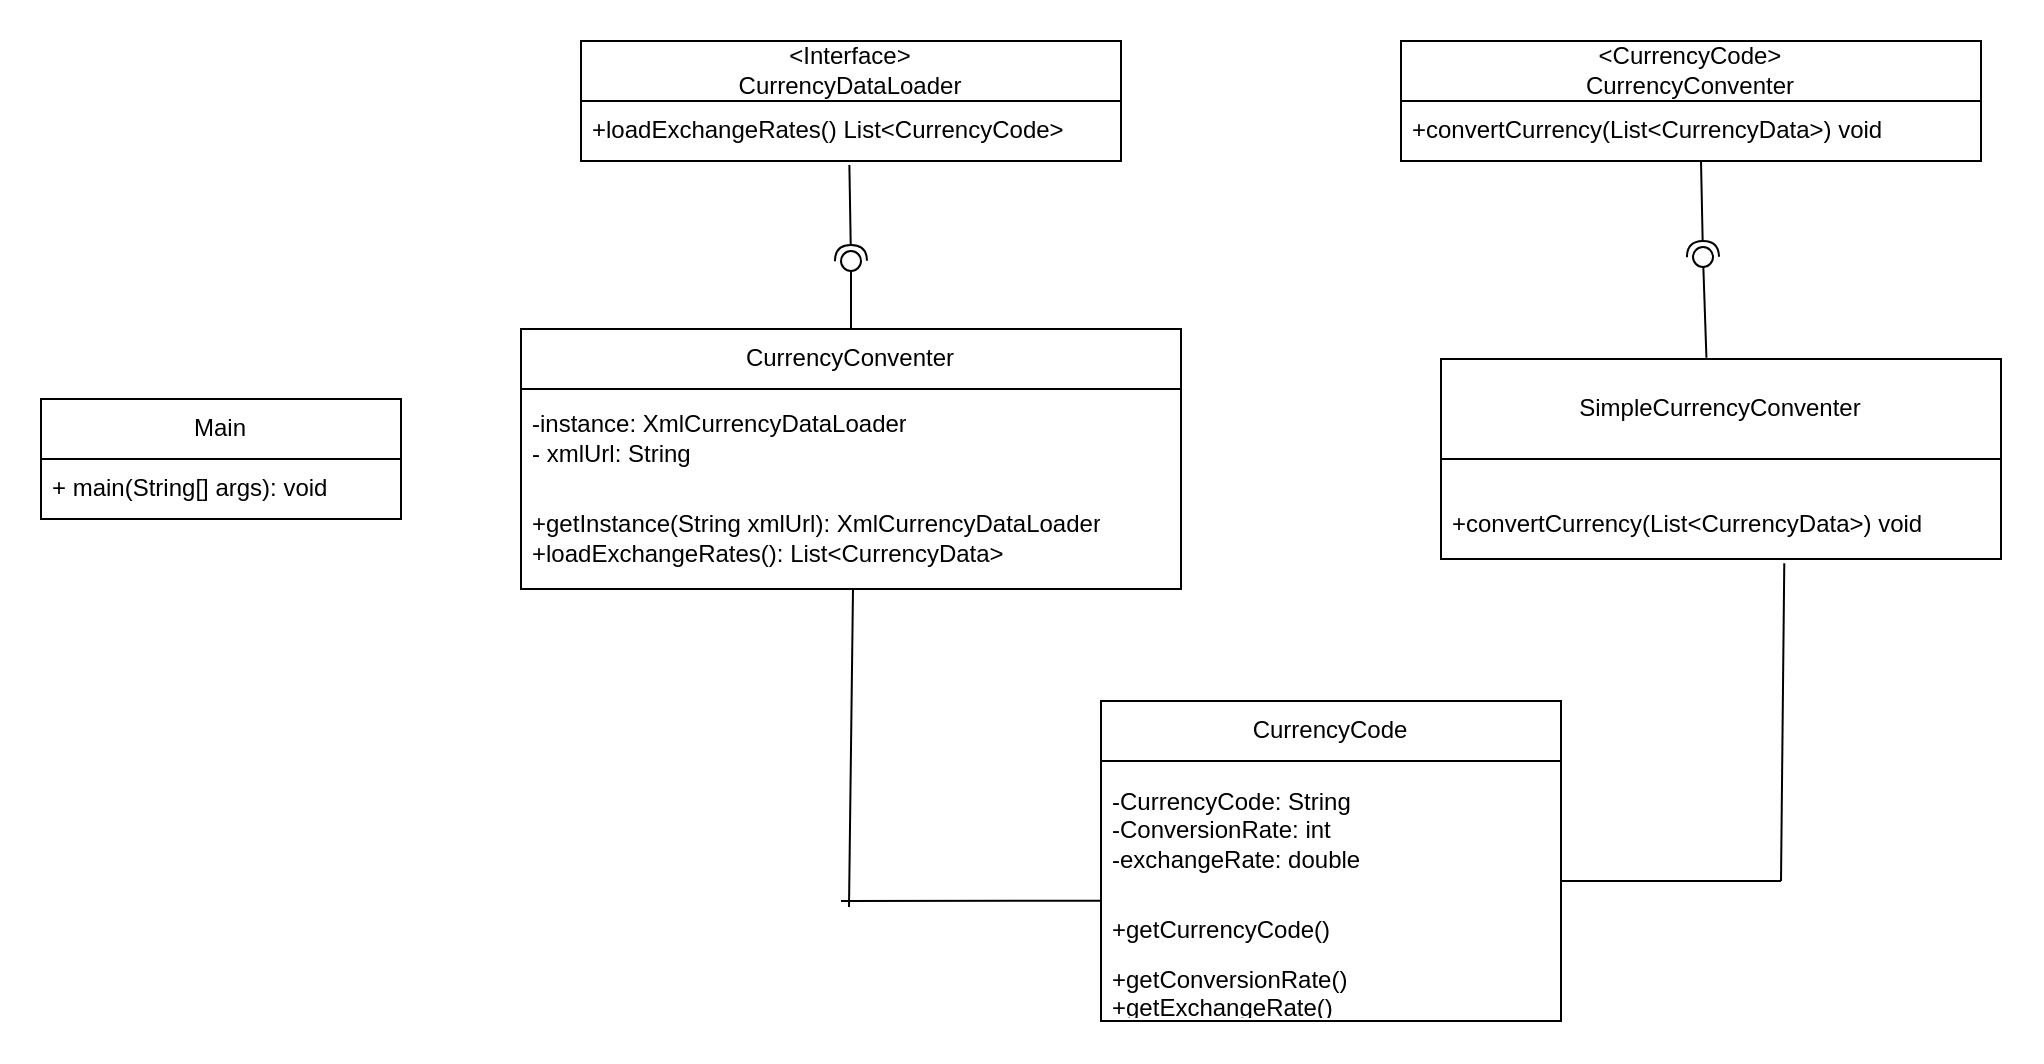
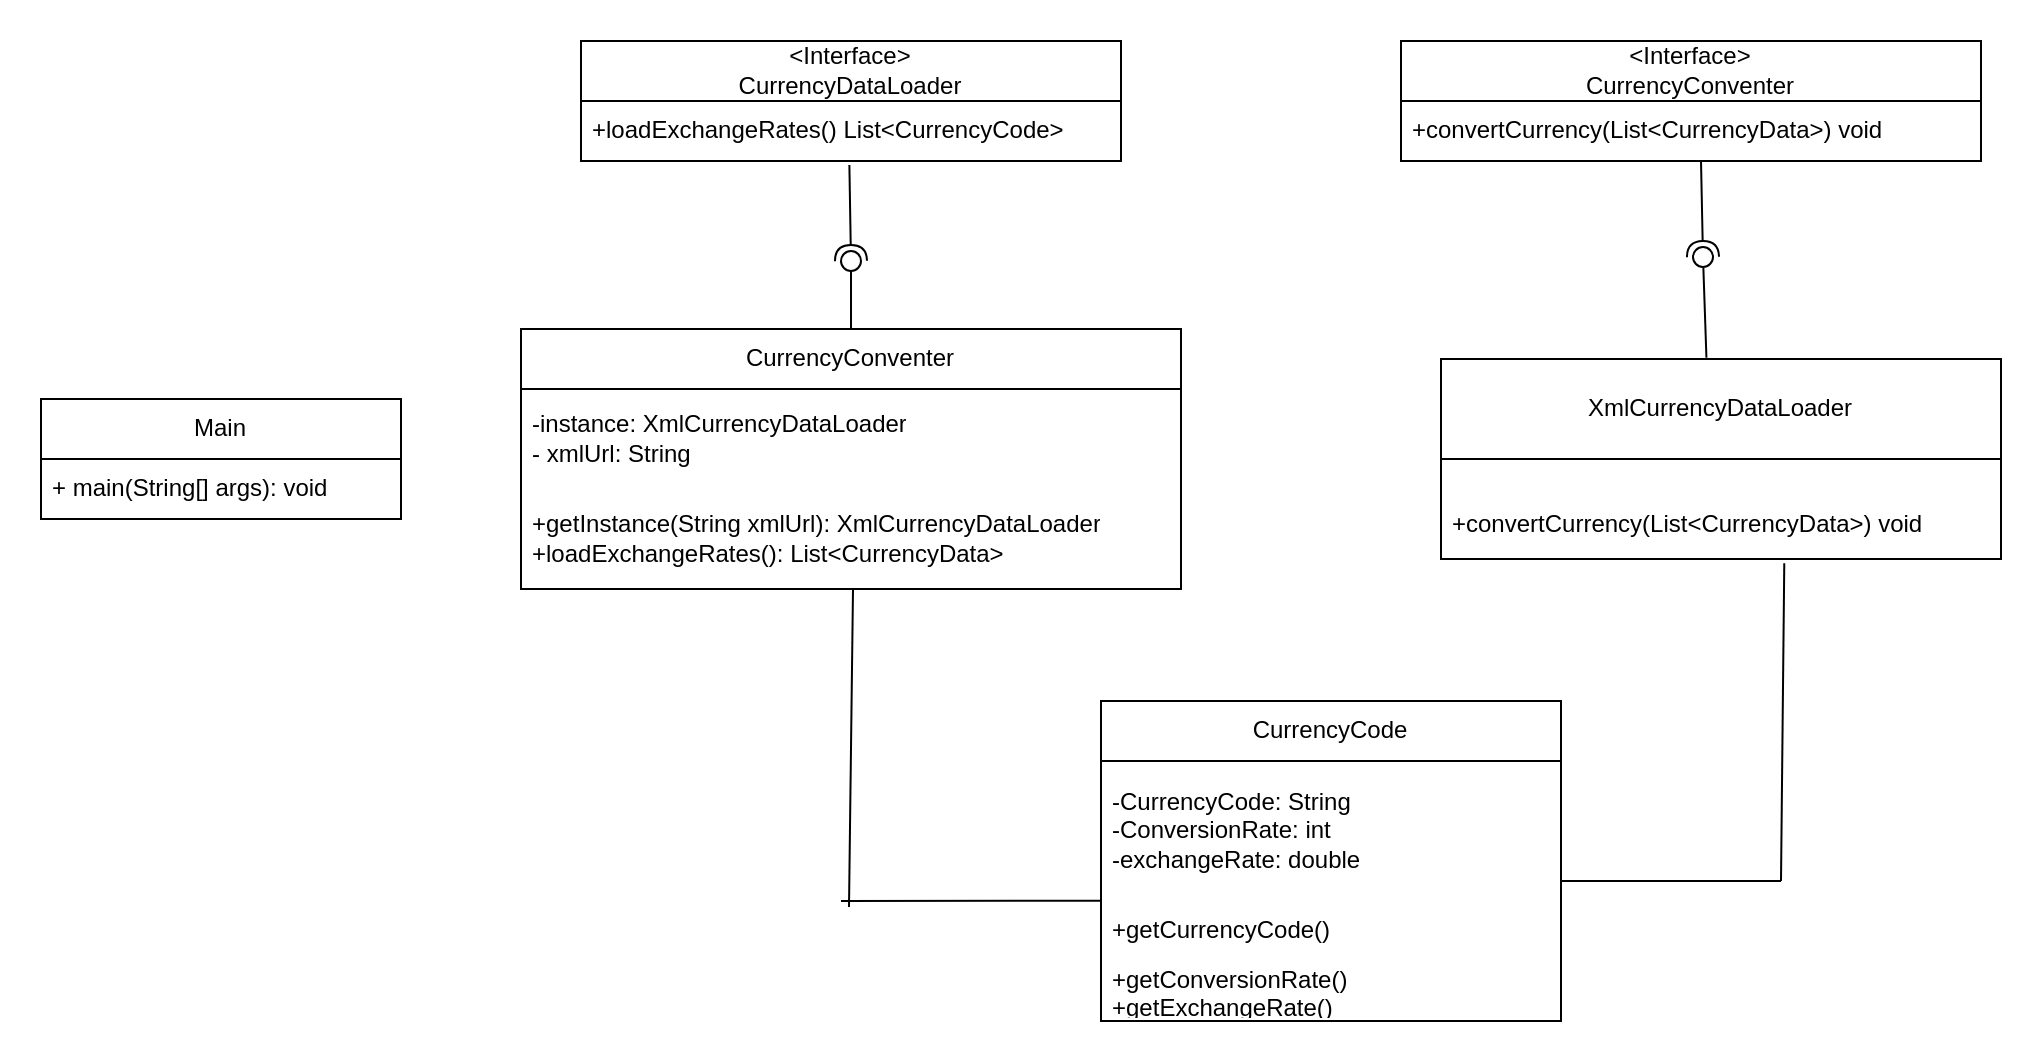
node "<CurrencyCode> CurrencyConventer": label "<CurrencyCode> CurrencyConventer" -> "<Interface> CurrencyConventer"
node "SimpleCurrencyConventer": label "SimpleCurrencyConventer" -> "XmlCurrencyDataLoader"
